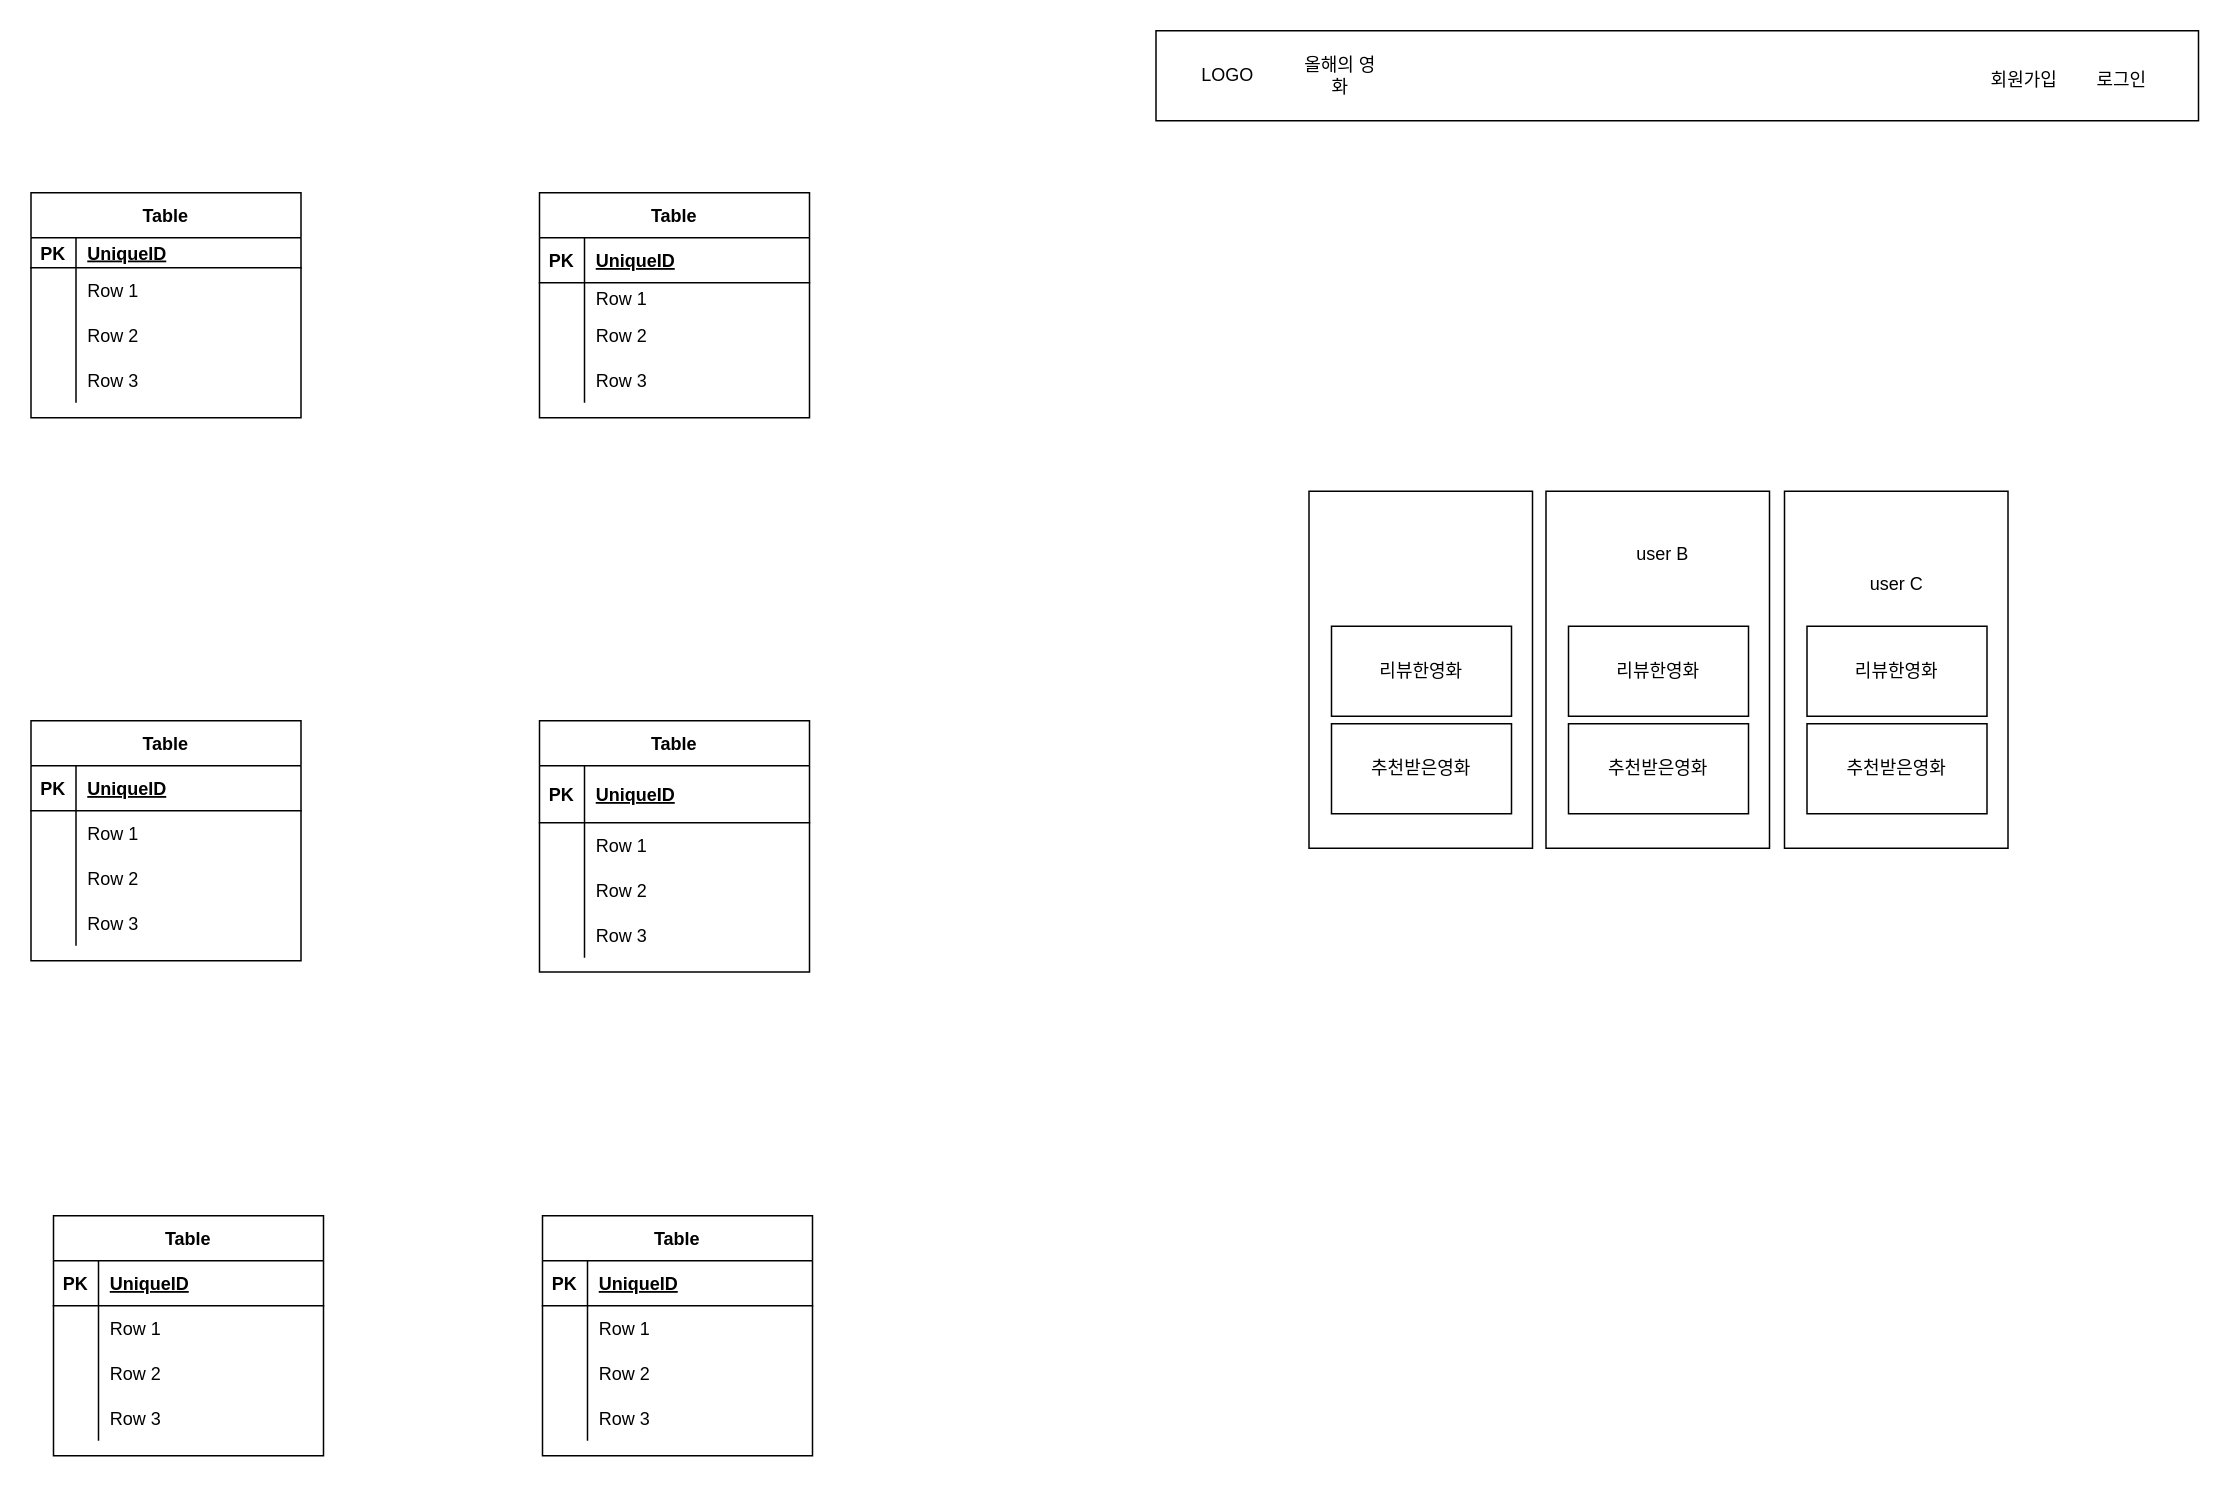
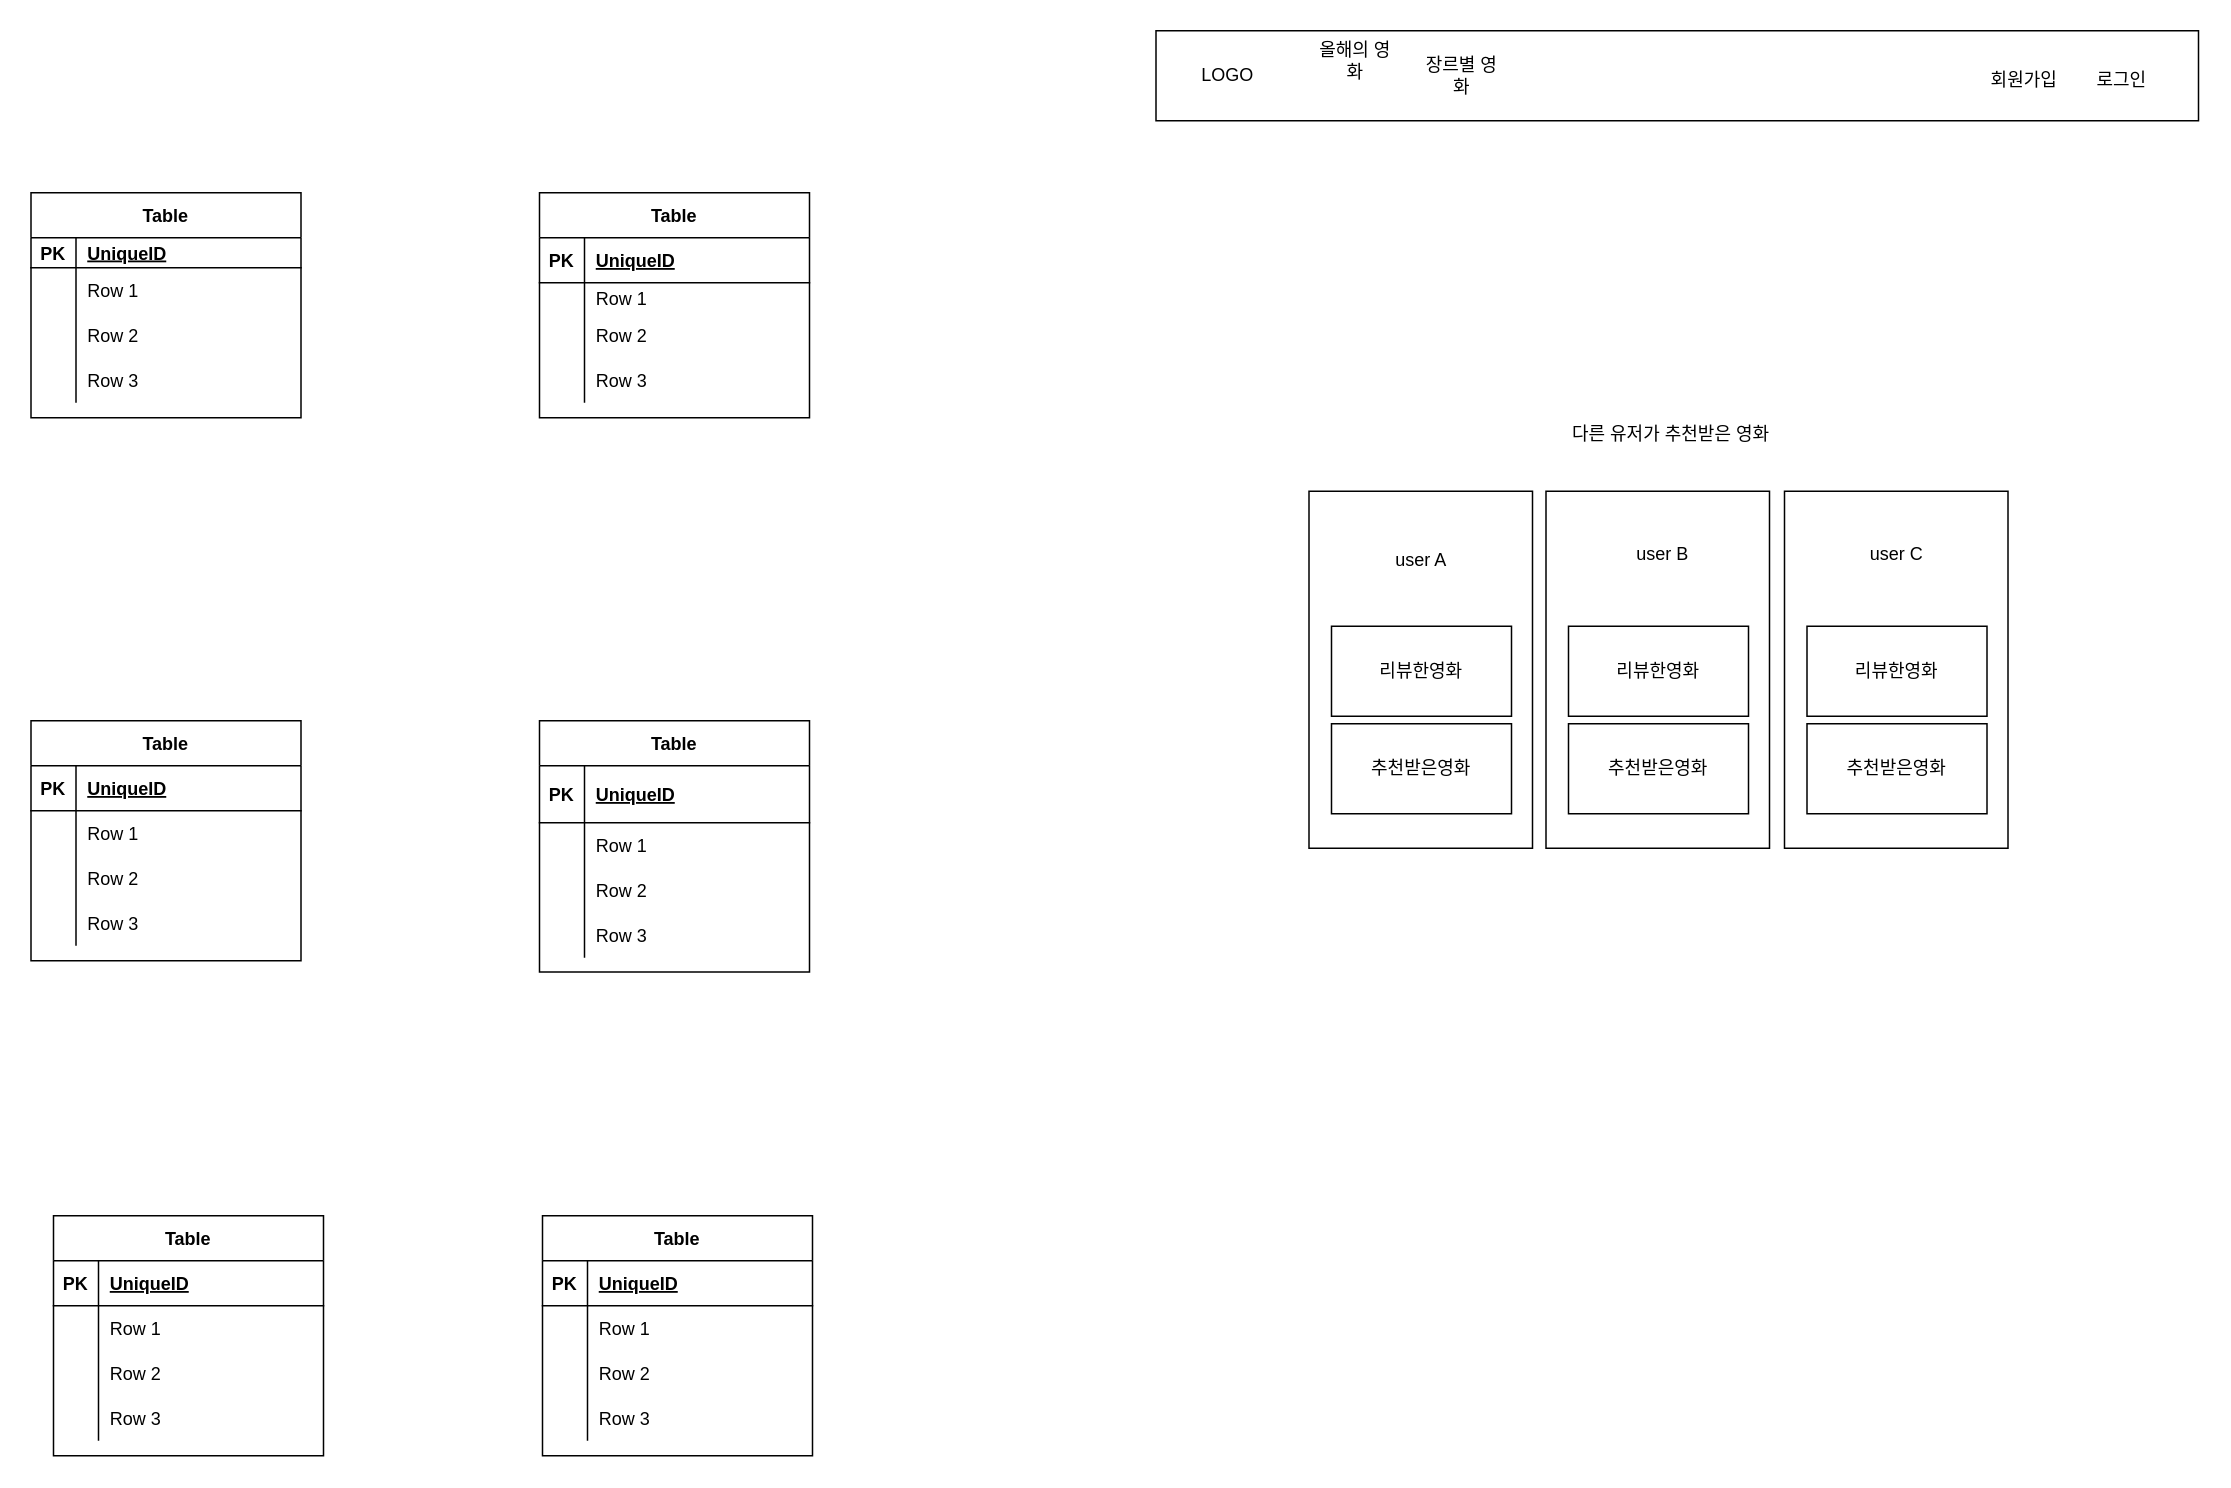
node "올해의 영화": moved (1340, 76) -> (1355, 61)
node "장르별 영화": added
node "다른 유저가 추천받은 영화": added
node "user A": added
node "user C": moved (1897, 584) -> (1897, 554)
